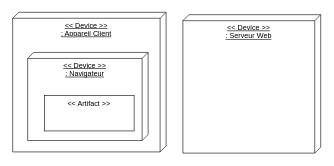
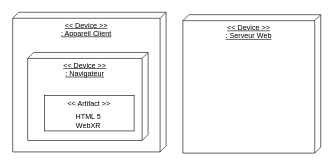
node "HTML 5 WebXR": added
